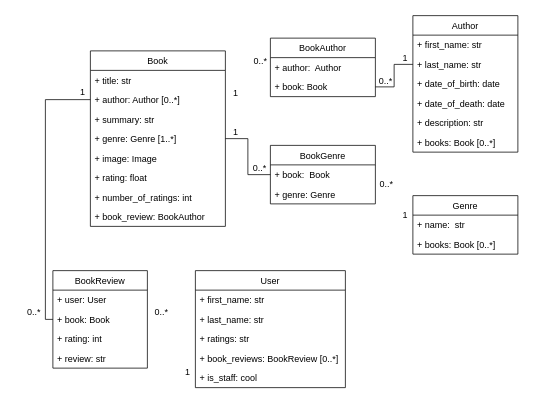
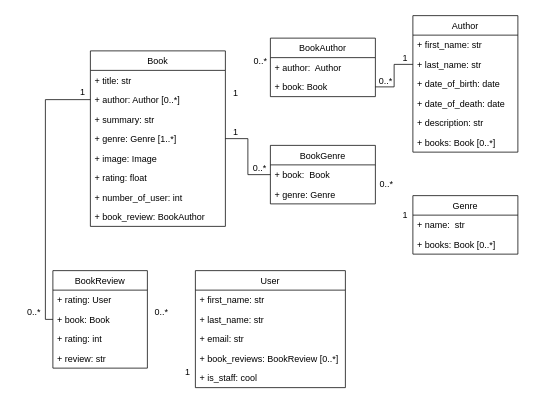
node "+ number_of_ratings: int": label "+ number_of_ratings: int" -> "+ number_of_user: int"
node "+ user: User": label "+ user: User" -> "+ rating: User"
node "+ ratings: str": label "+ ratings: str" -> "+ email: str"
